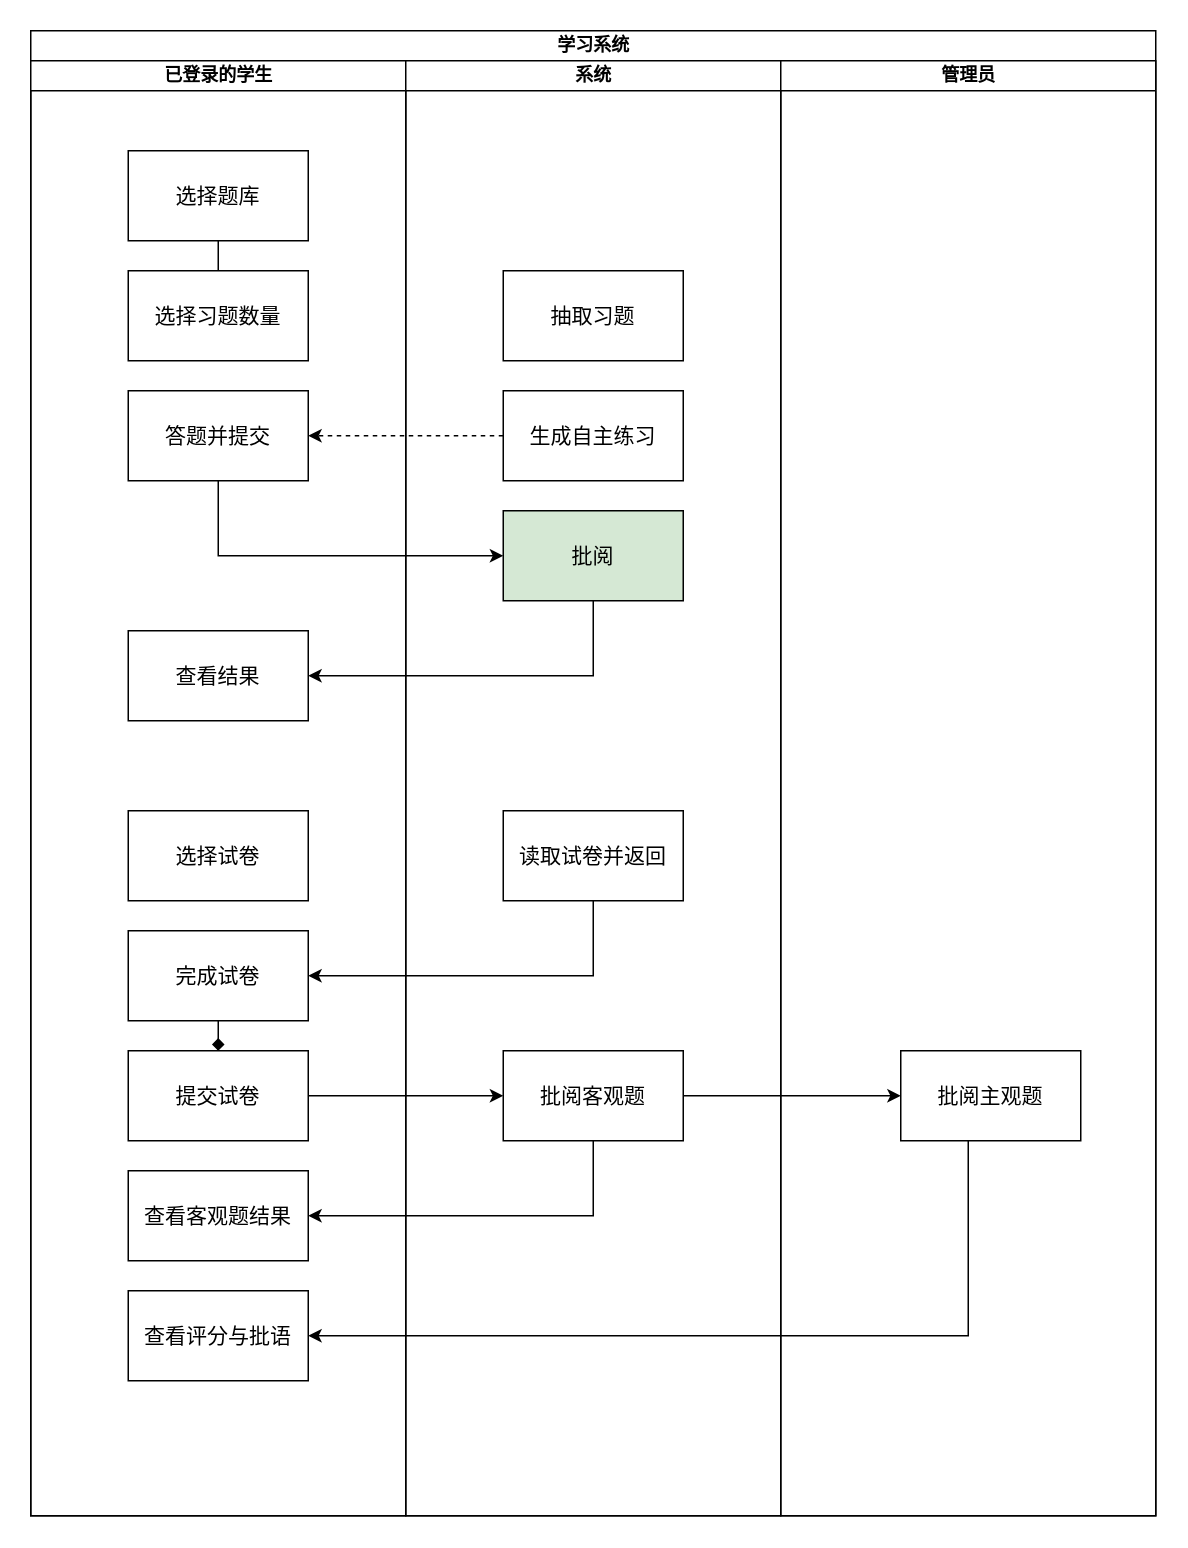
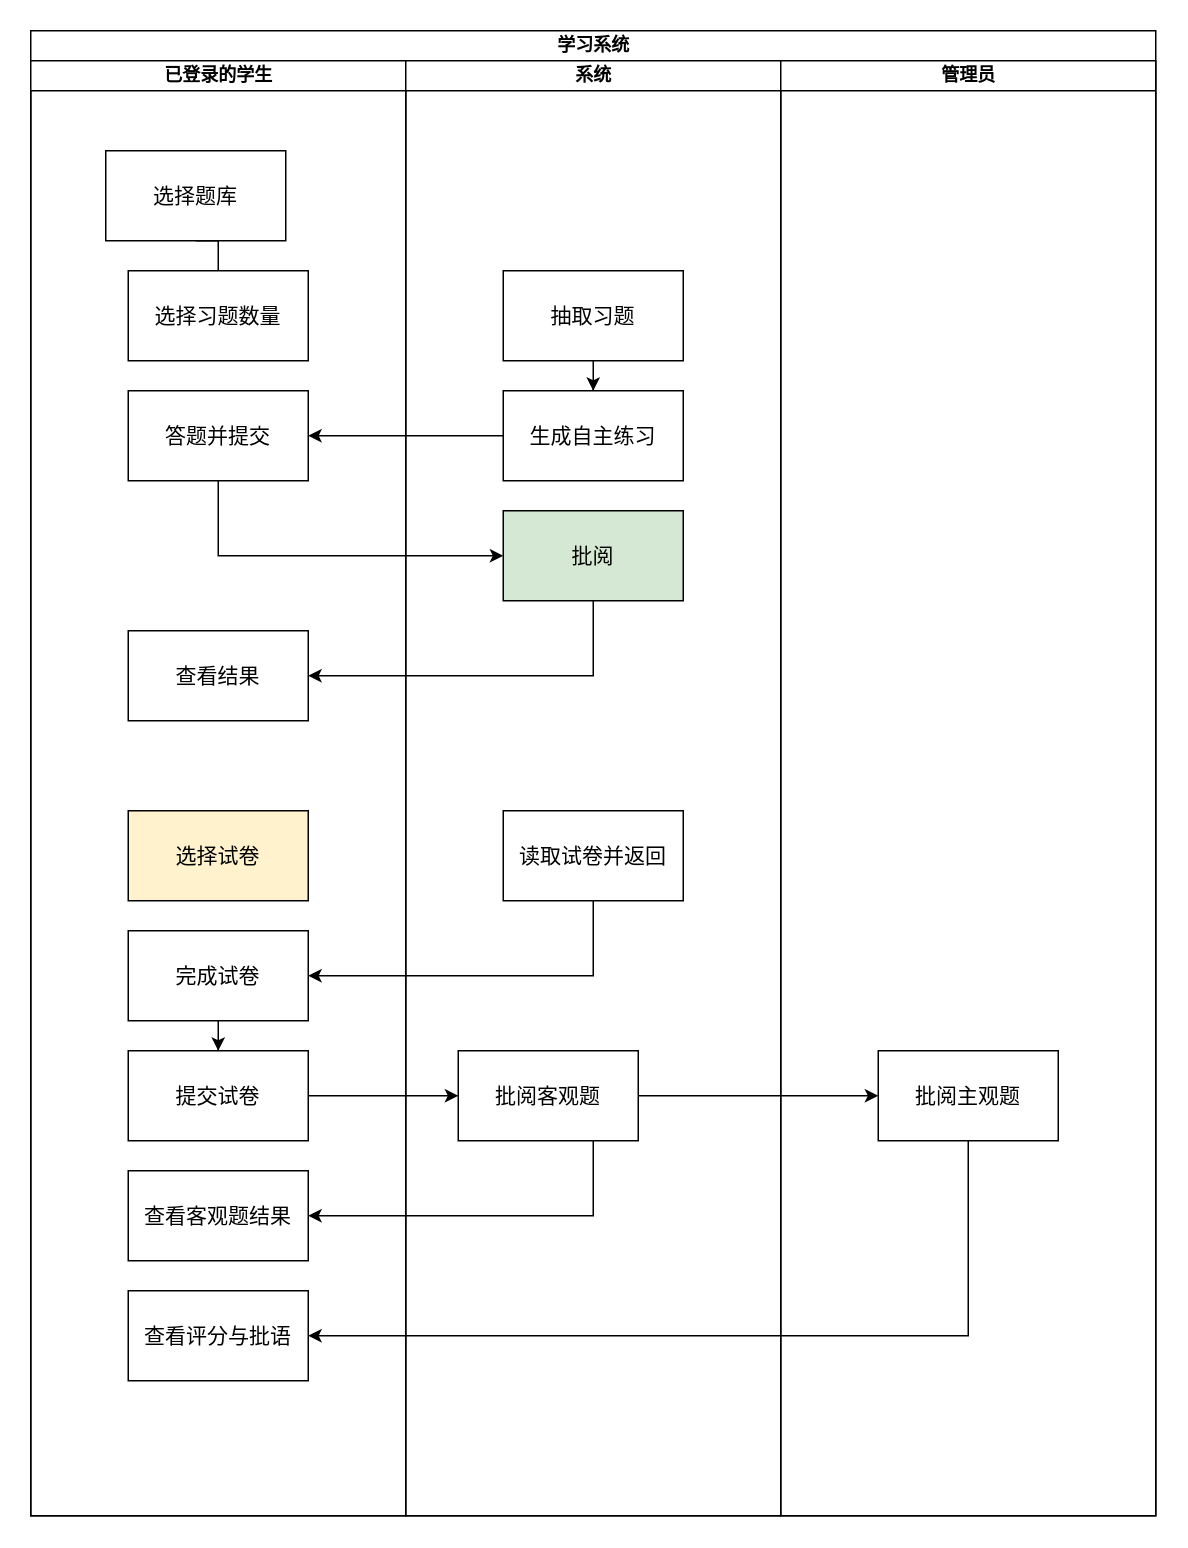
node "选择题库": moved (218, 196) -> (196, 196)
edge "抽取习题" -> "生成自主练习": added
edge "生成自主练习" -> "答题并提交": style dashed -> solid
node "选择试卷": fillcolor #ffffff -> #fff2cc
edge "完成试卷" -> "提交试卷": arrowhead diamond -> classic
node "批阅客观题": moved (593, 1096) -> (548, 1096)
node "批阅主观题": moved (991, 1096) -> (968, 1096)
